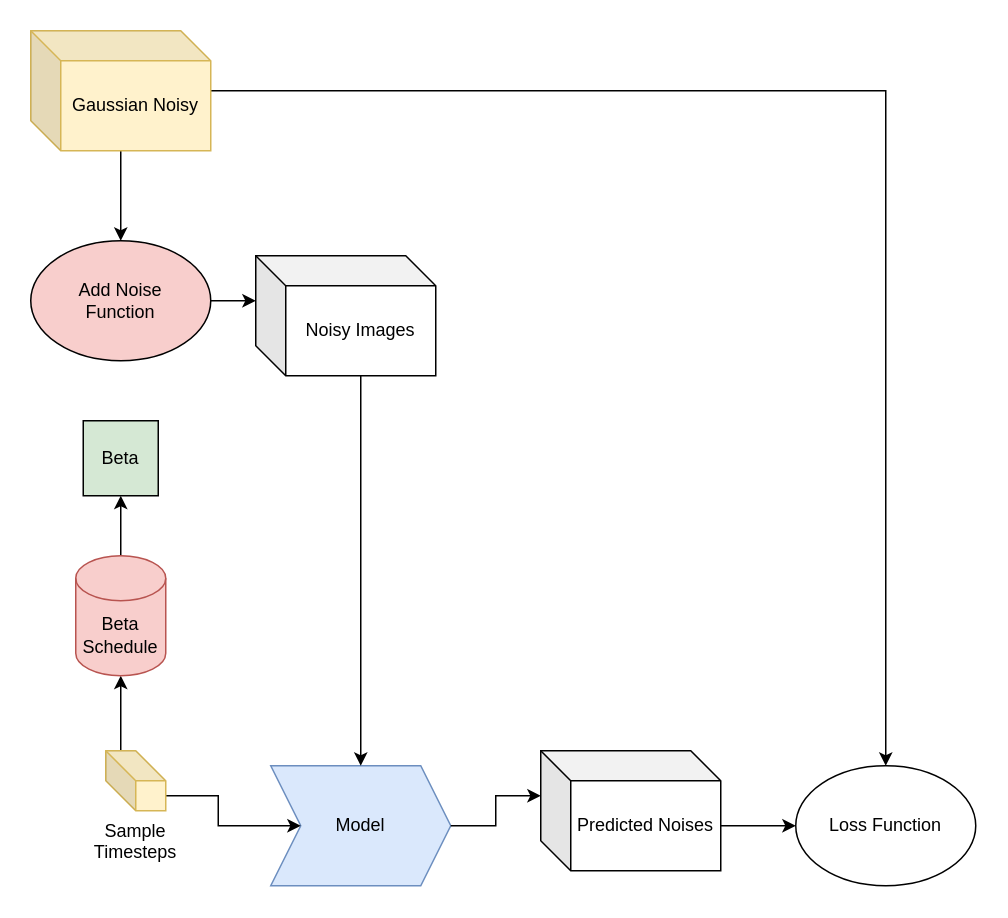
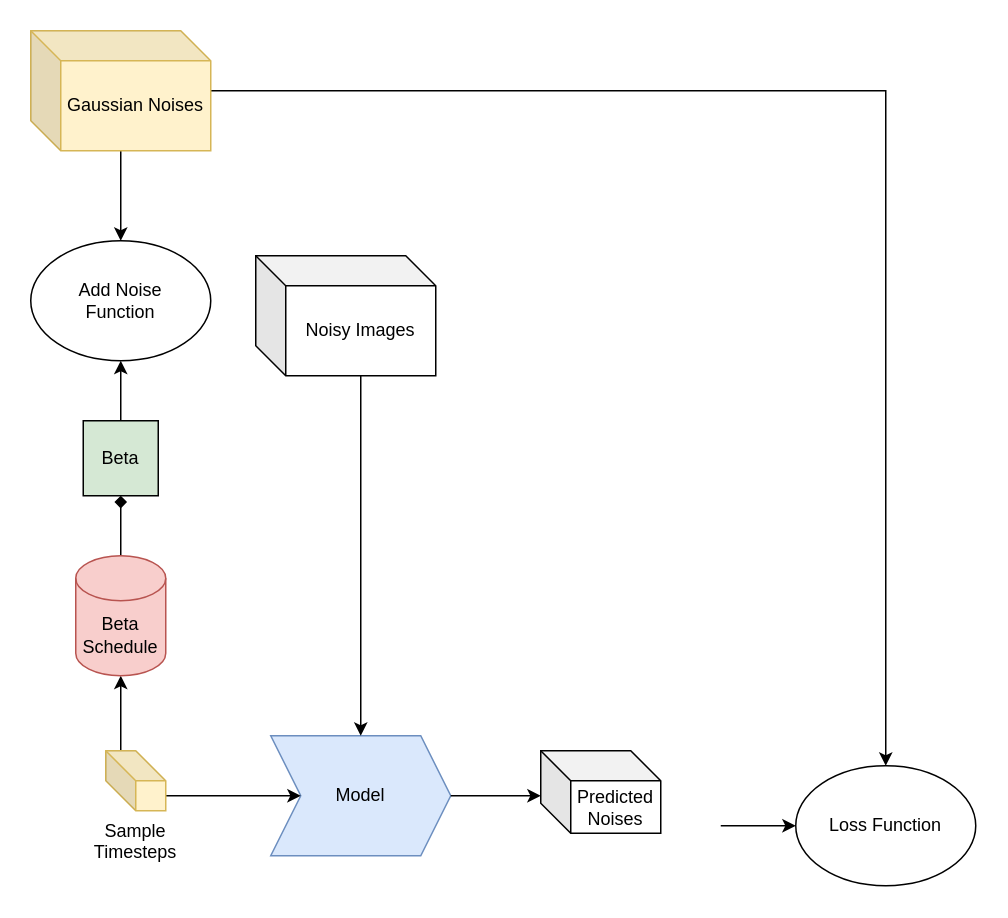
node "Gaussian Noisy": label "Gaussian Noisy" -> "Gaussian Noises"
node "Add Noise Function": fillcolor #f8cecc -> #ffffff
edge "Add Noise Function" -> "Noisy Images": removed
edge "Beta" -> "Add Noise Function": added
edge "Beta Schedule" -> "Beta": arrowhead classic -> diamond
node "Predicted Noises": size 180x120 -> 120x83
node "Model": moved (361, 826) -> (361, 796)
